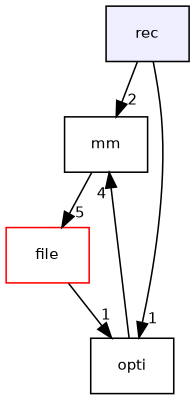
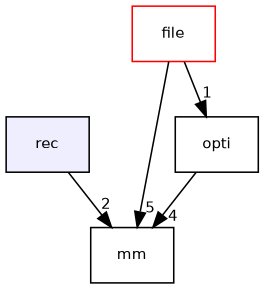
edge "rec" -> "opti": removed
edge "mm" -> "file": reversed
